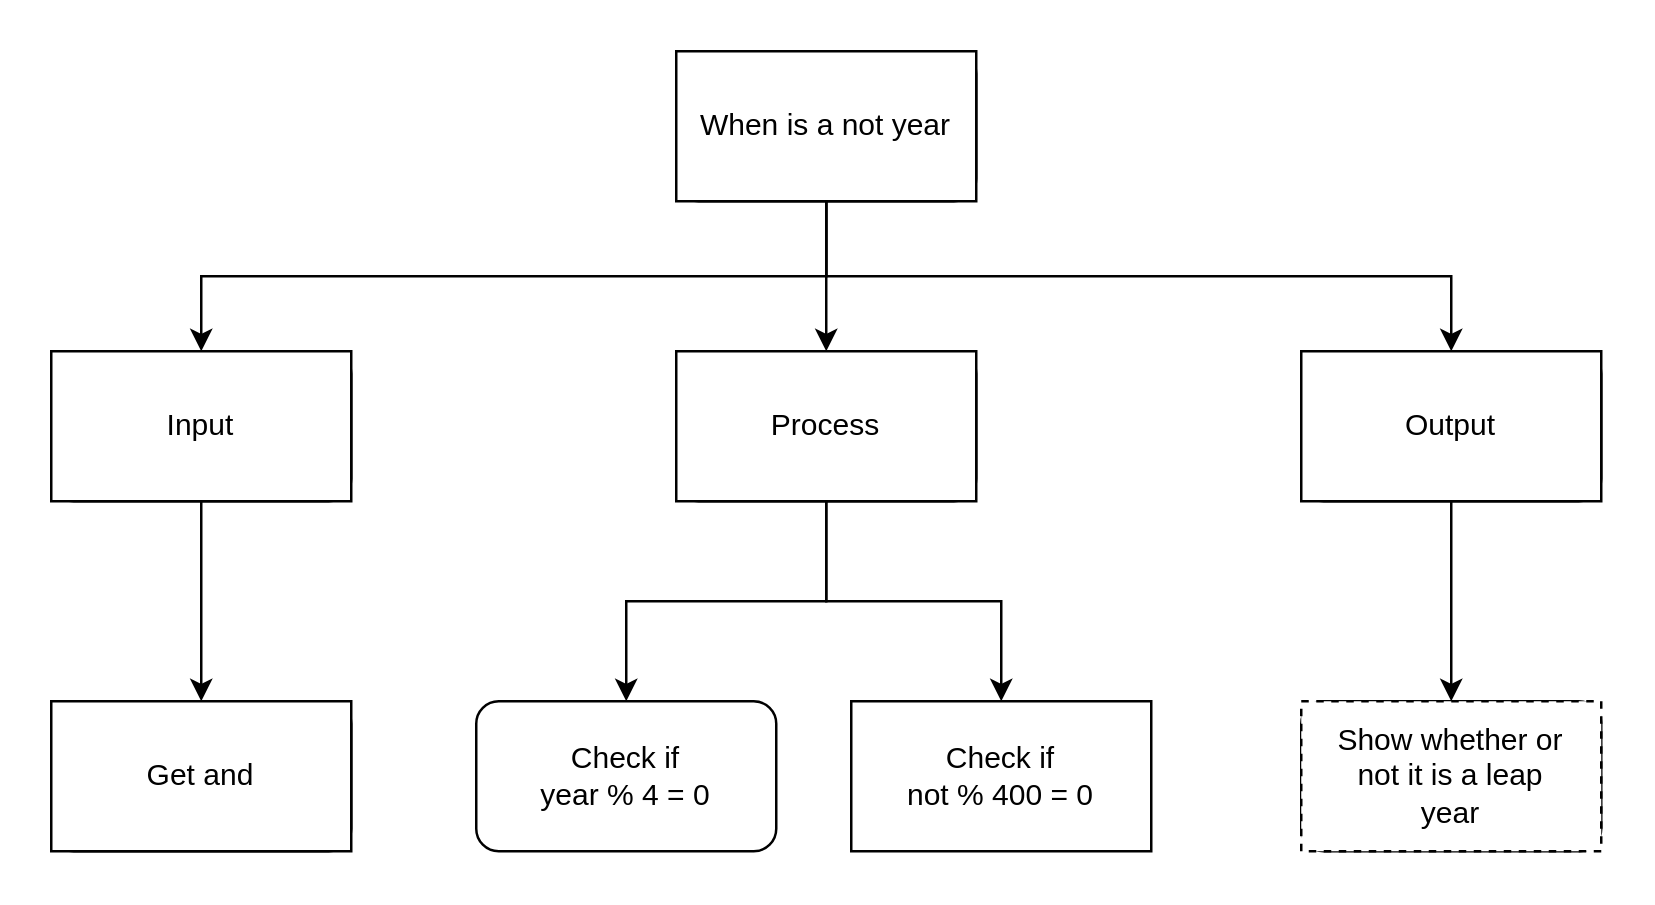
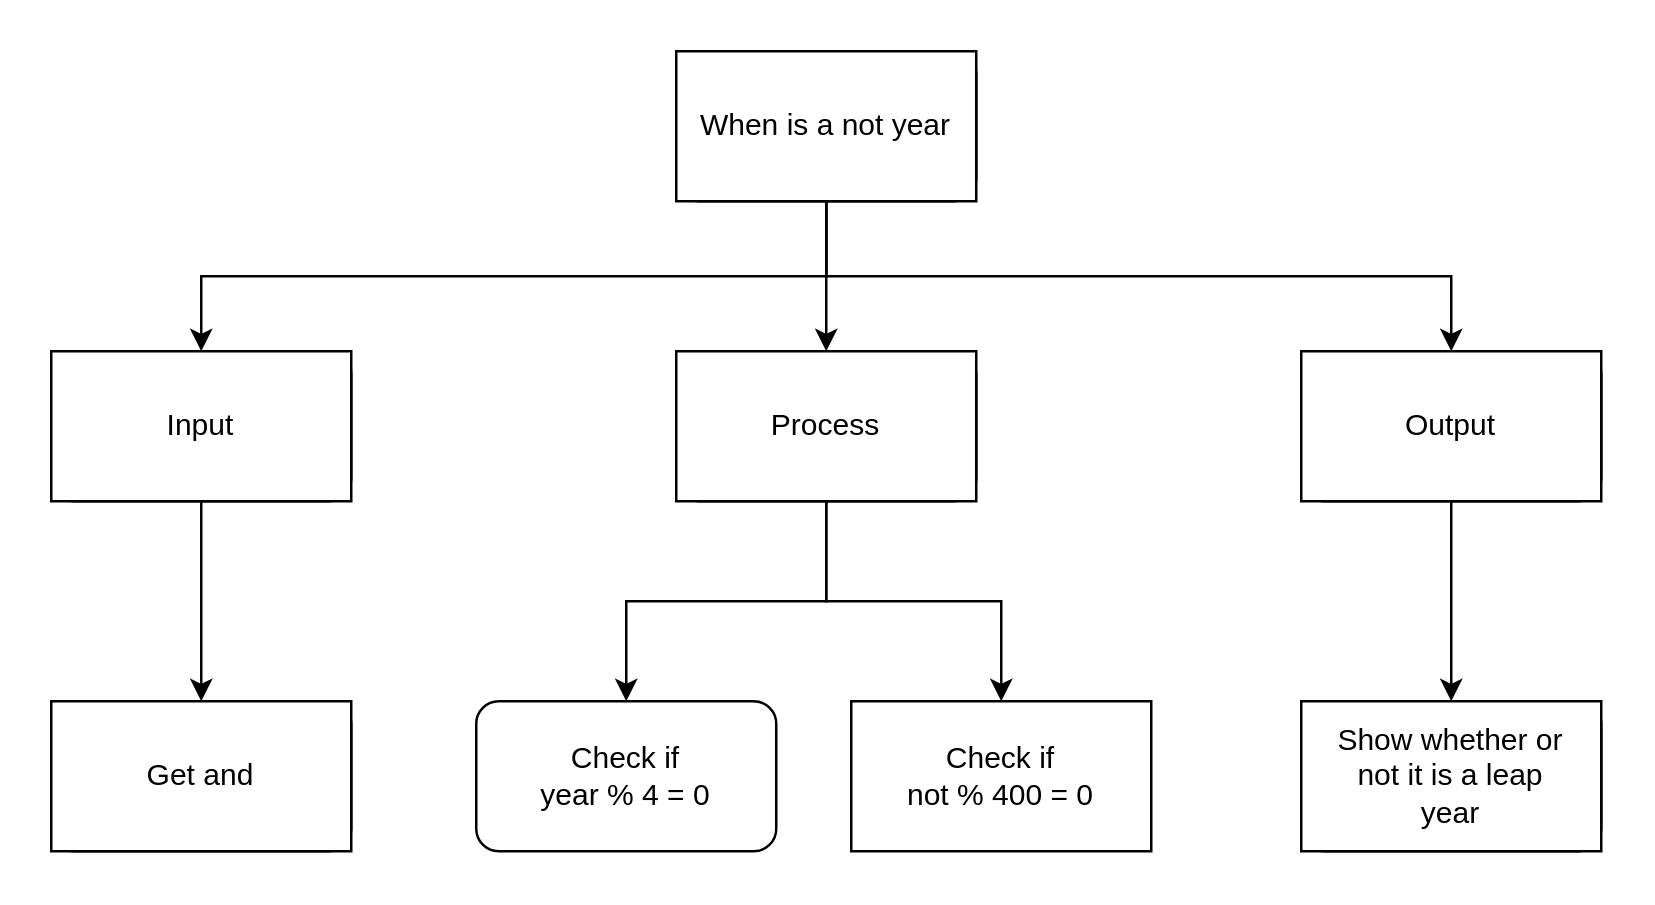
node "Show whether or not it is a leap year": style dashed -> solid
